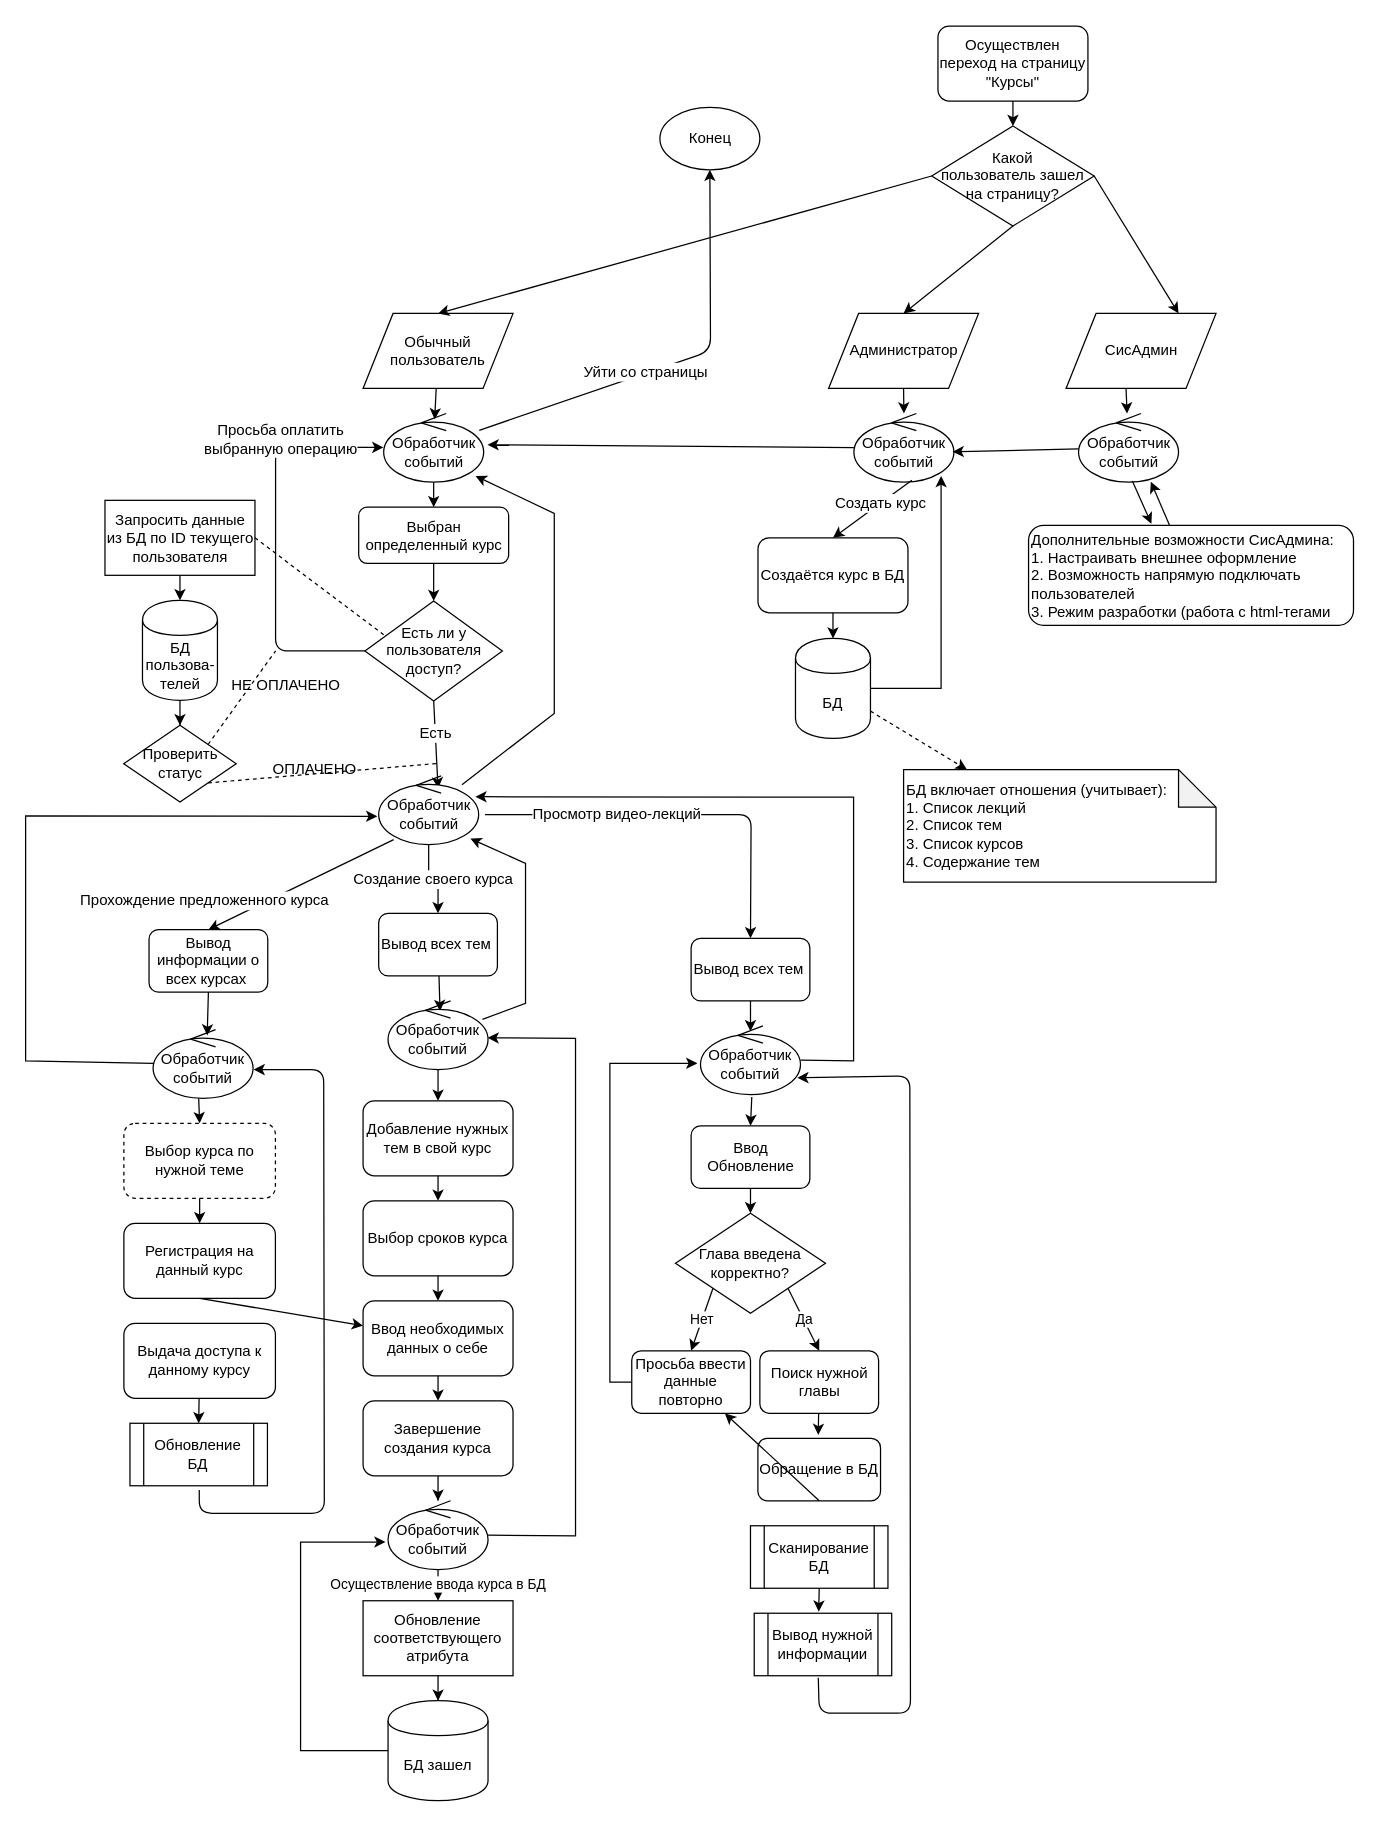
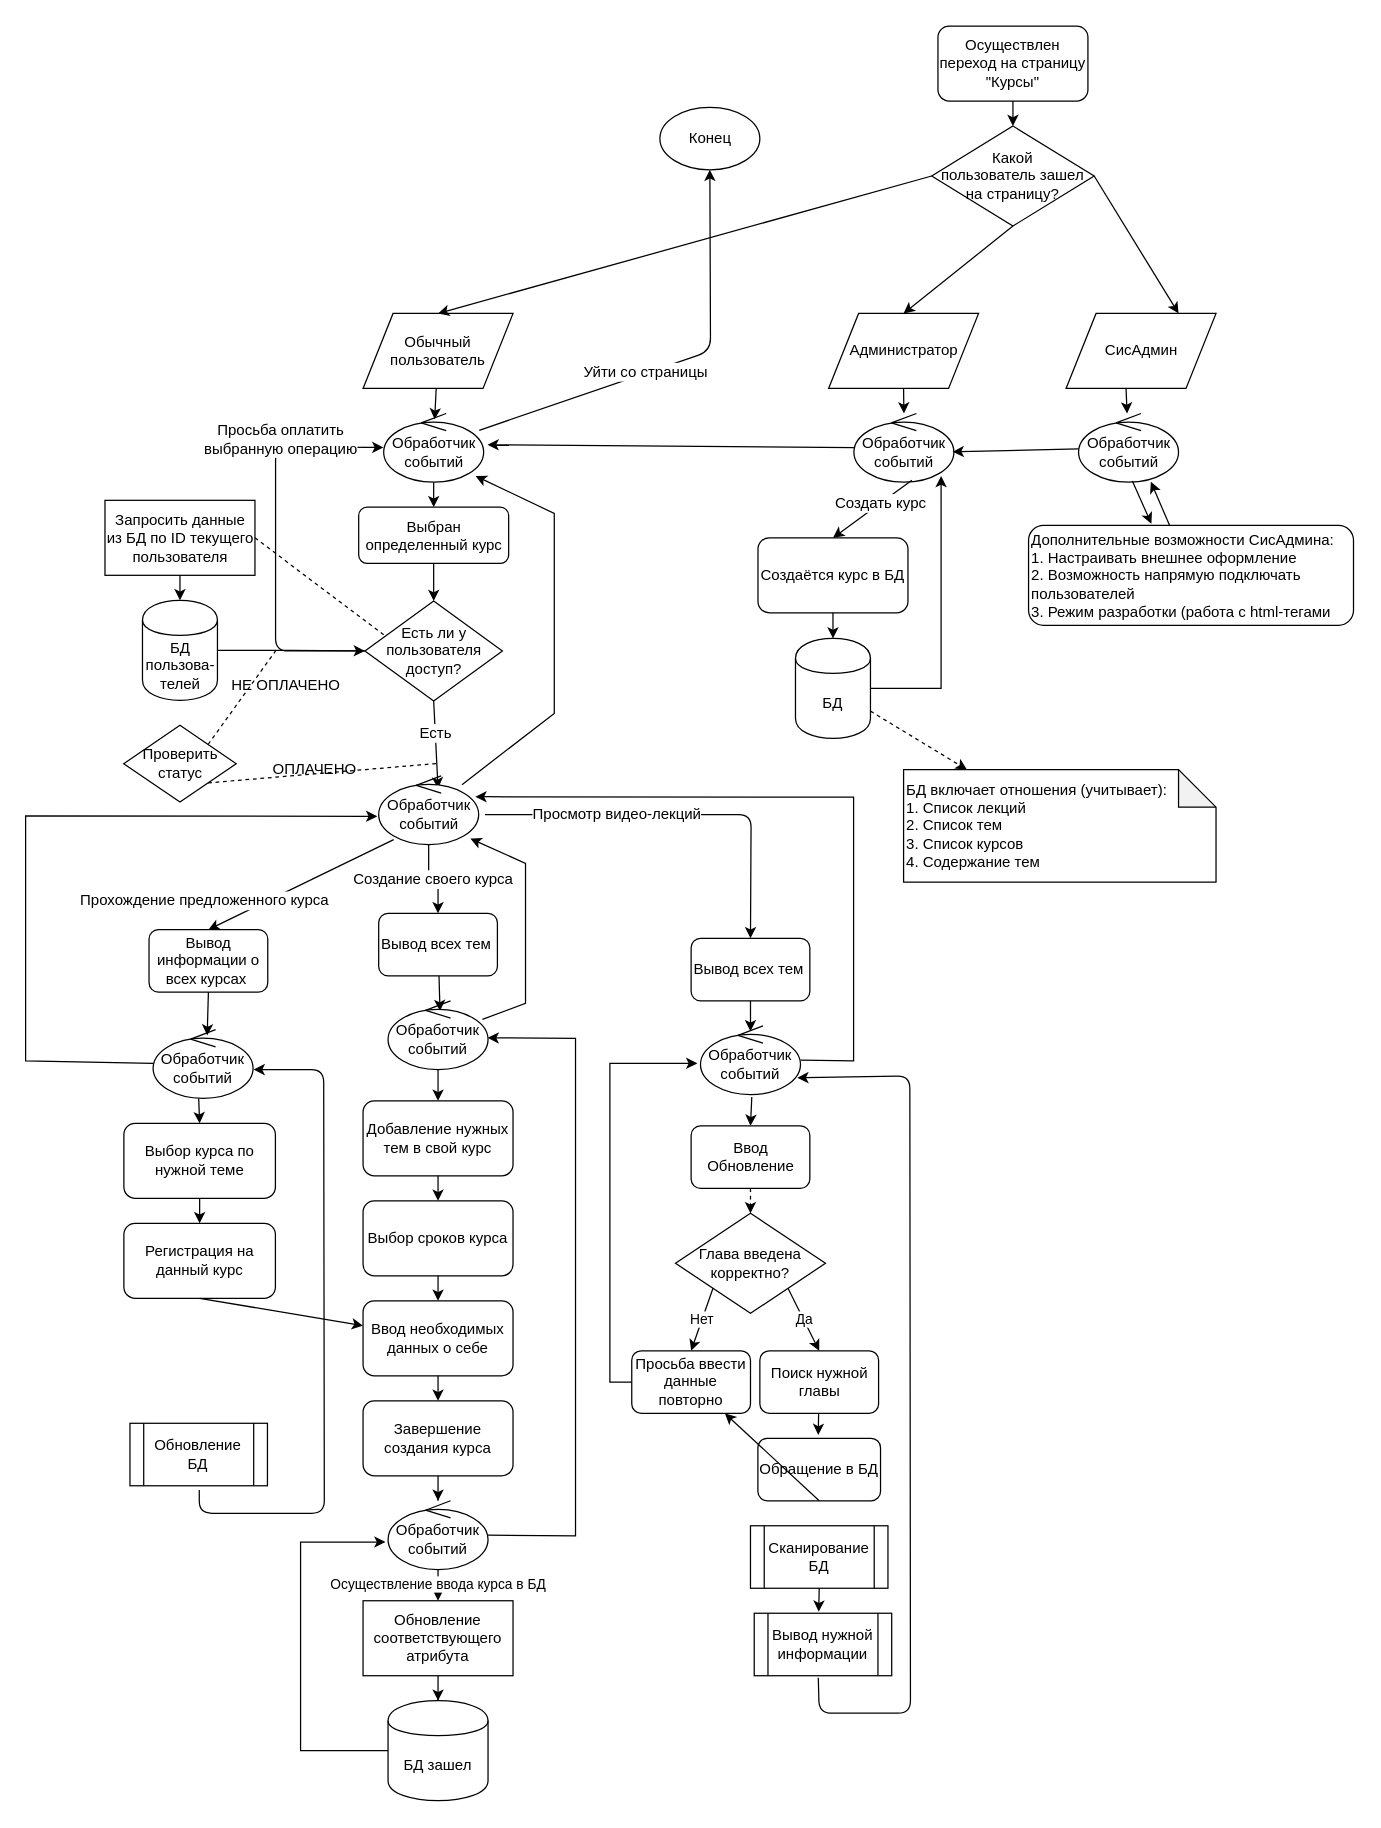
edge "БД пользова-телей" -> "Проверить статус": now "БД пользова-телей" -> "Есть ли у пользователя доступ?"
node "Выбор курса по нужной теме": style dashed -> solid
edge "Ввод Обновление" -> "Глава введена корректно?": style solid -> dashed
node "Выдача доступа к данному курсу": removed
edge "Выдача доступа к данному курсу" -> "Обновление БД": removed
